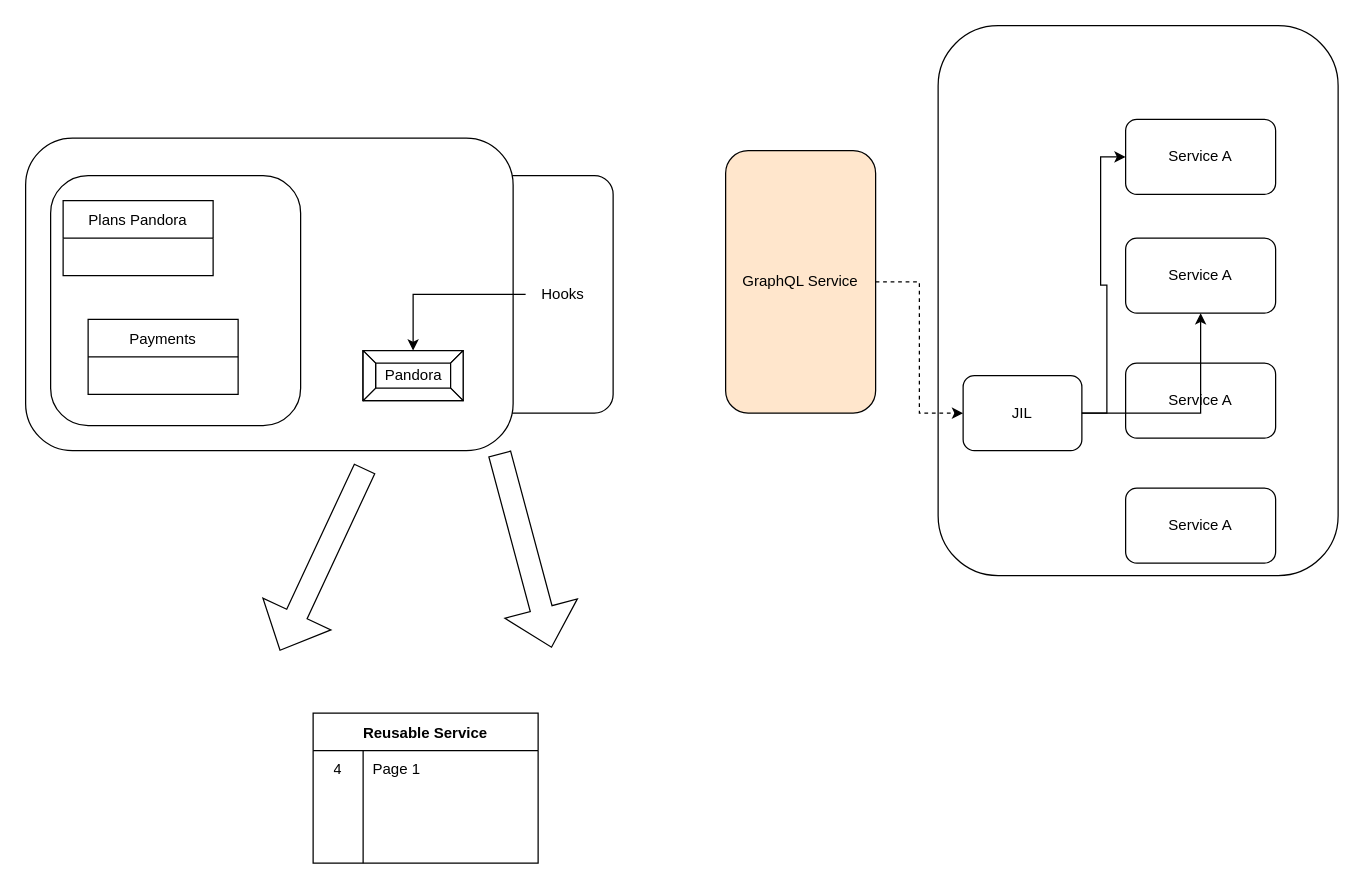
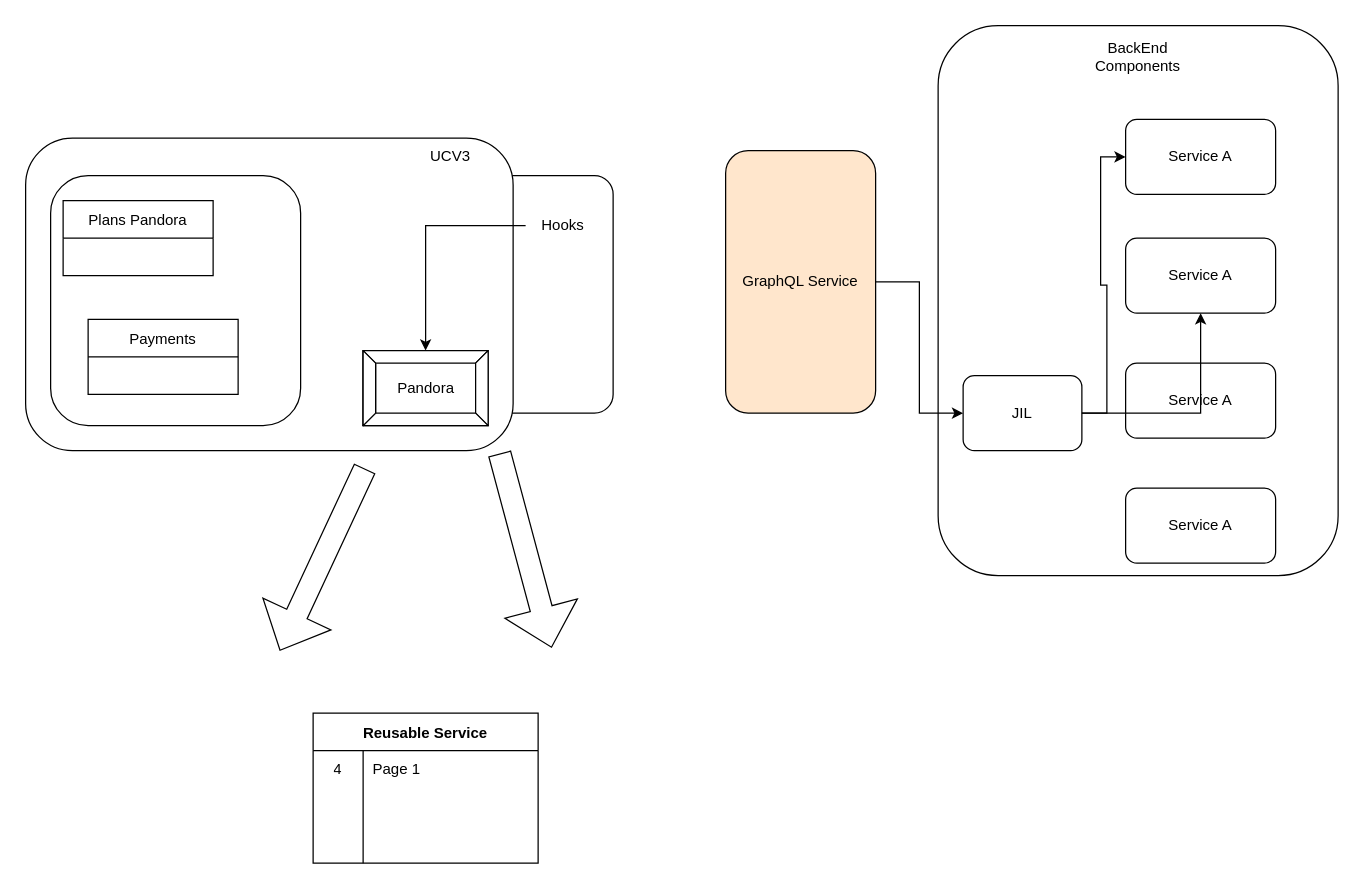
node "BackEnd Components": added
node "UCV3": added
node "Hooks": moved (563, 294) -> (563, 226)
edge "GraphQL Service" -> "JIL": style dashed -> solid
node "Pandora": size 100x50 -> 125x75
